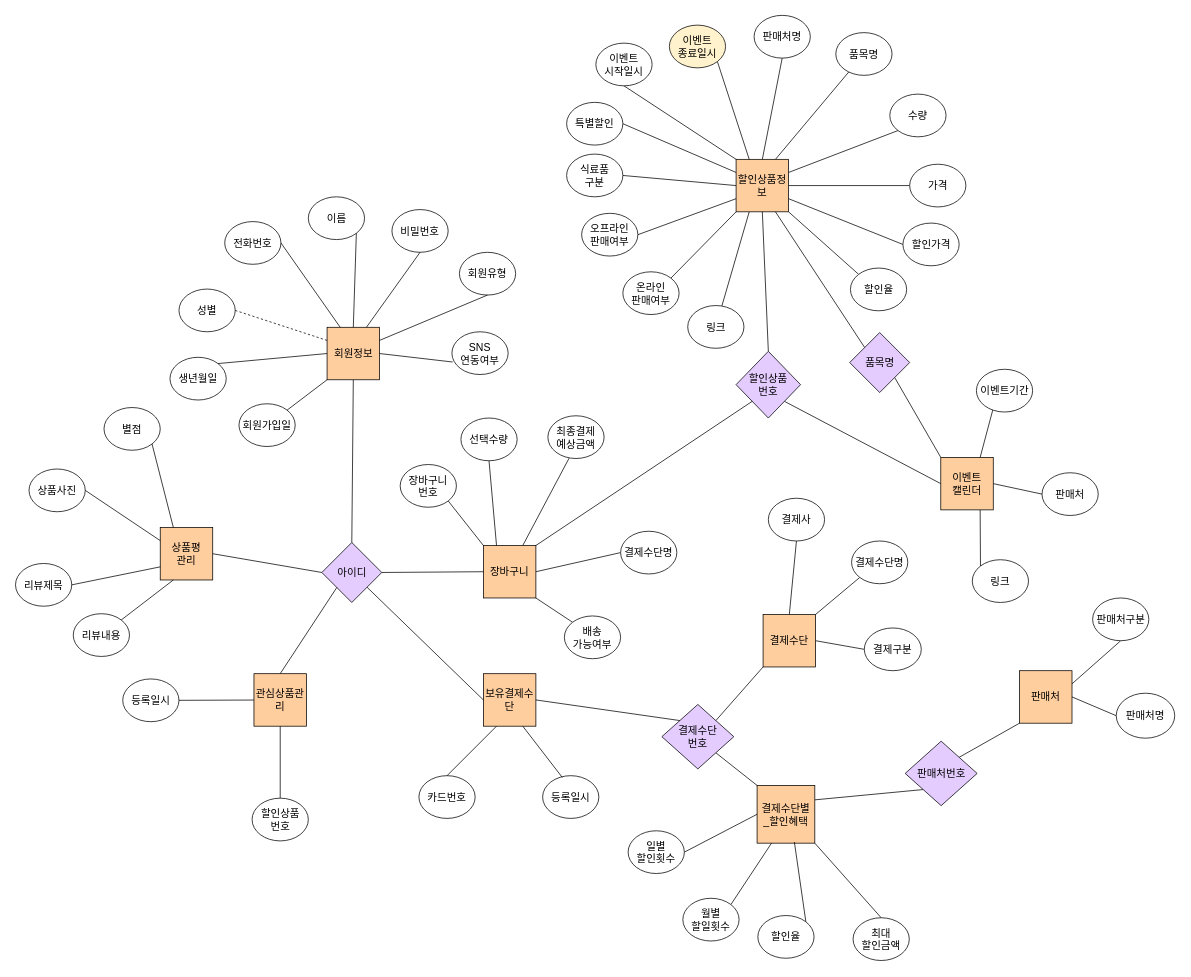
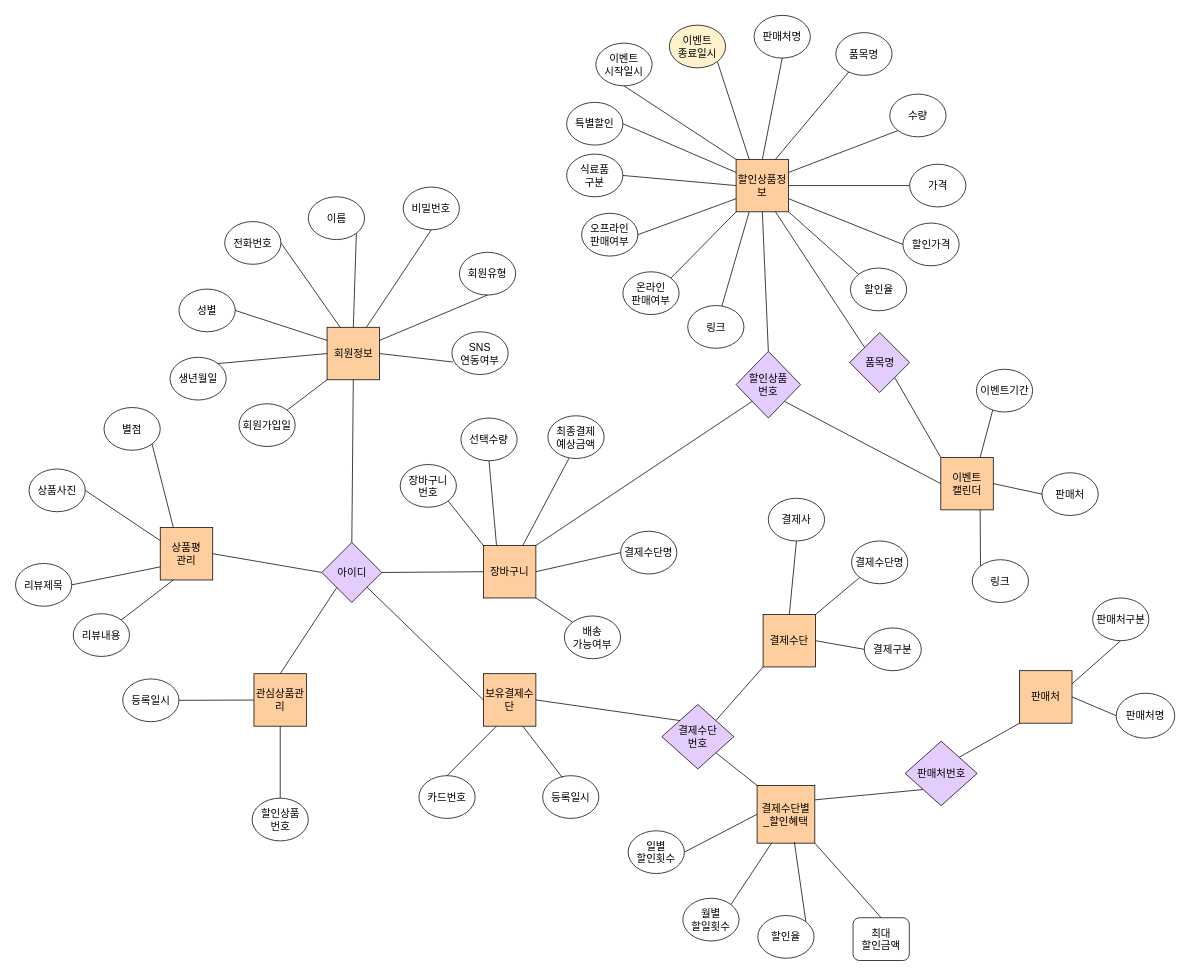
node "비밀번호": moved (420, 231) -> (431, 209)
edge "성별" -- "회원정보": style dashed -> solid
node "최대 할인금액": shape ellipse -> rounded rectangle
